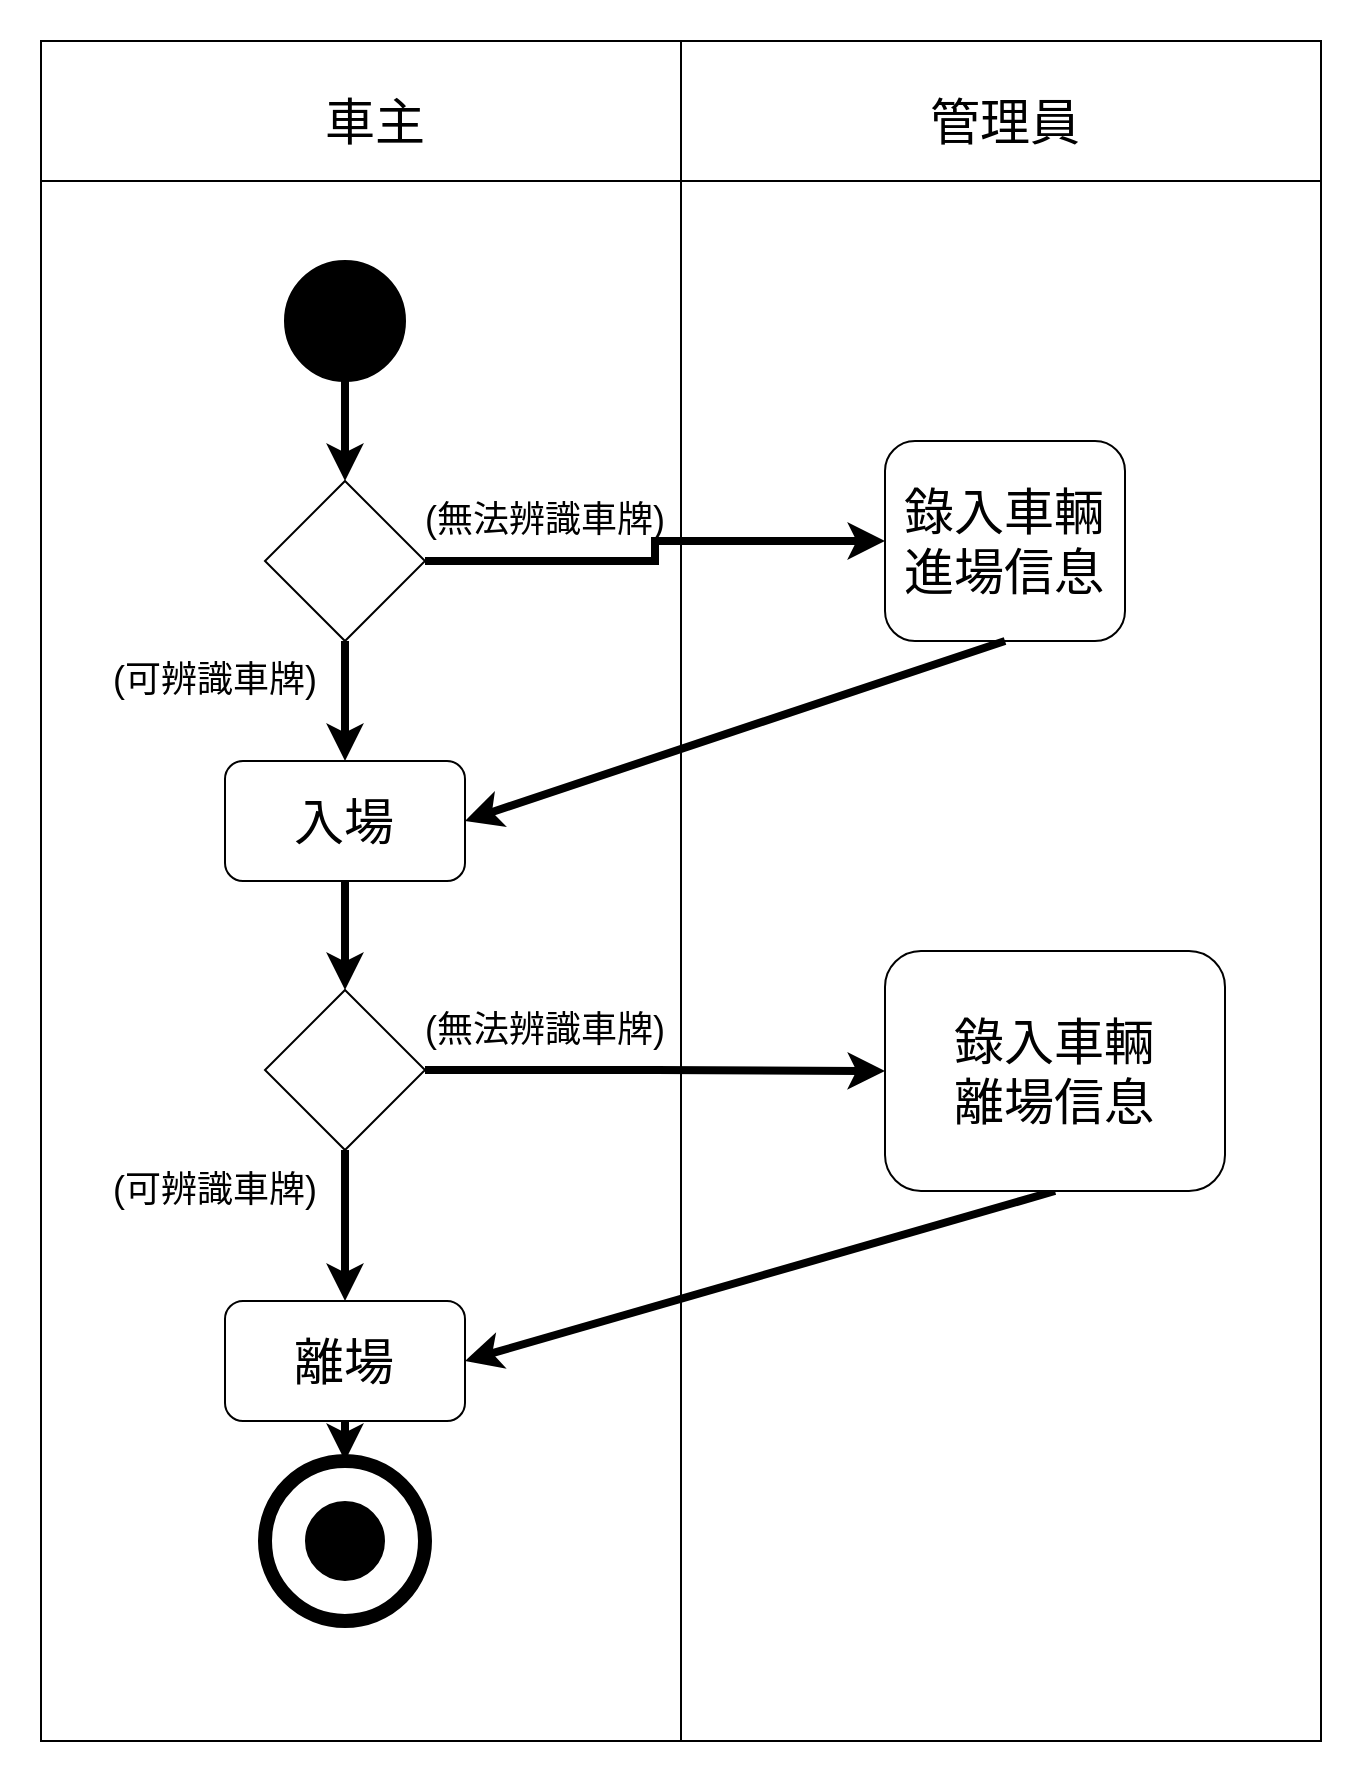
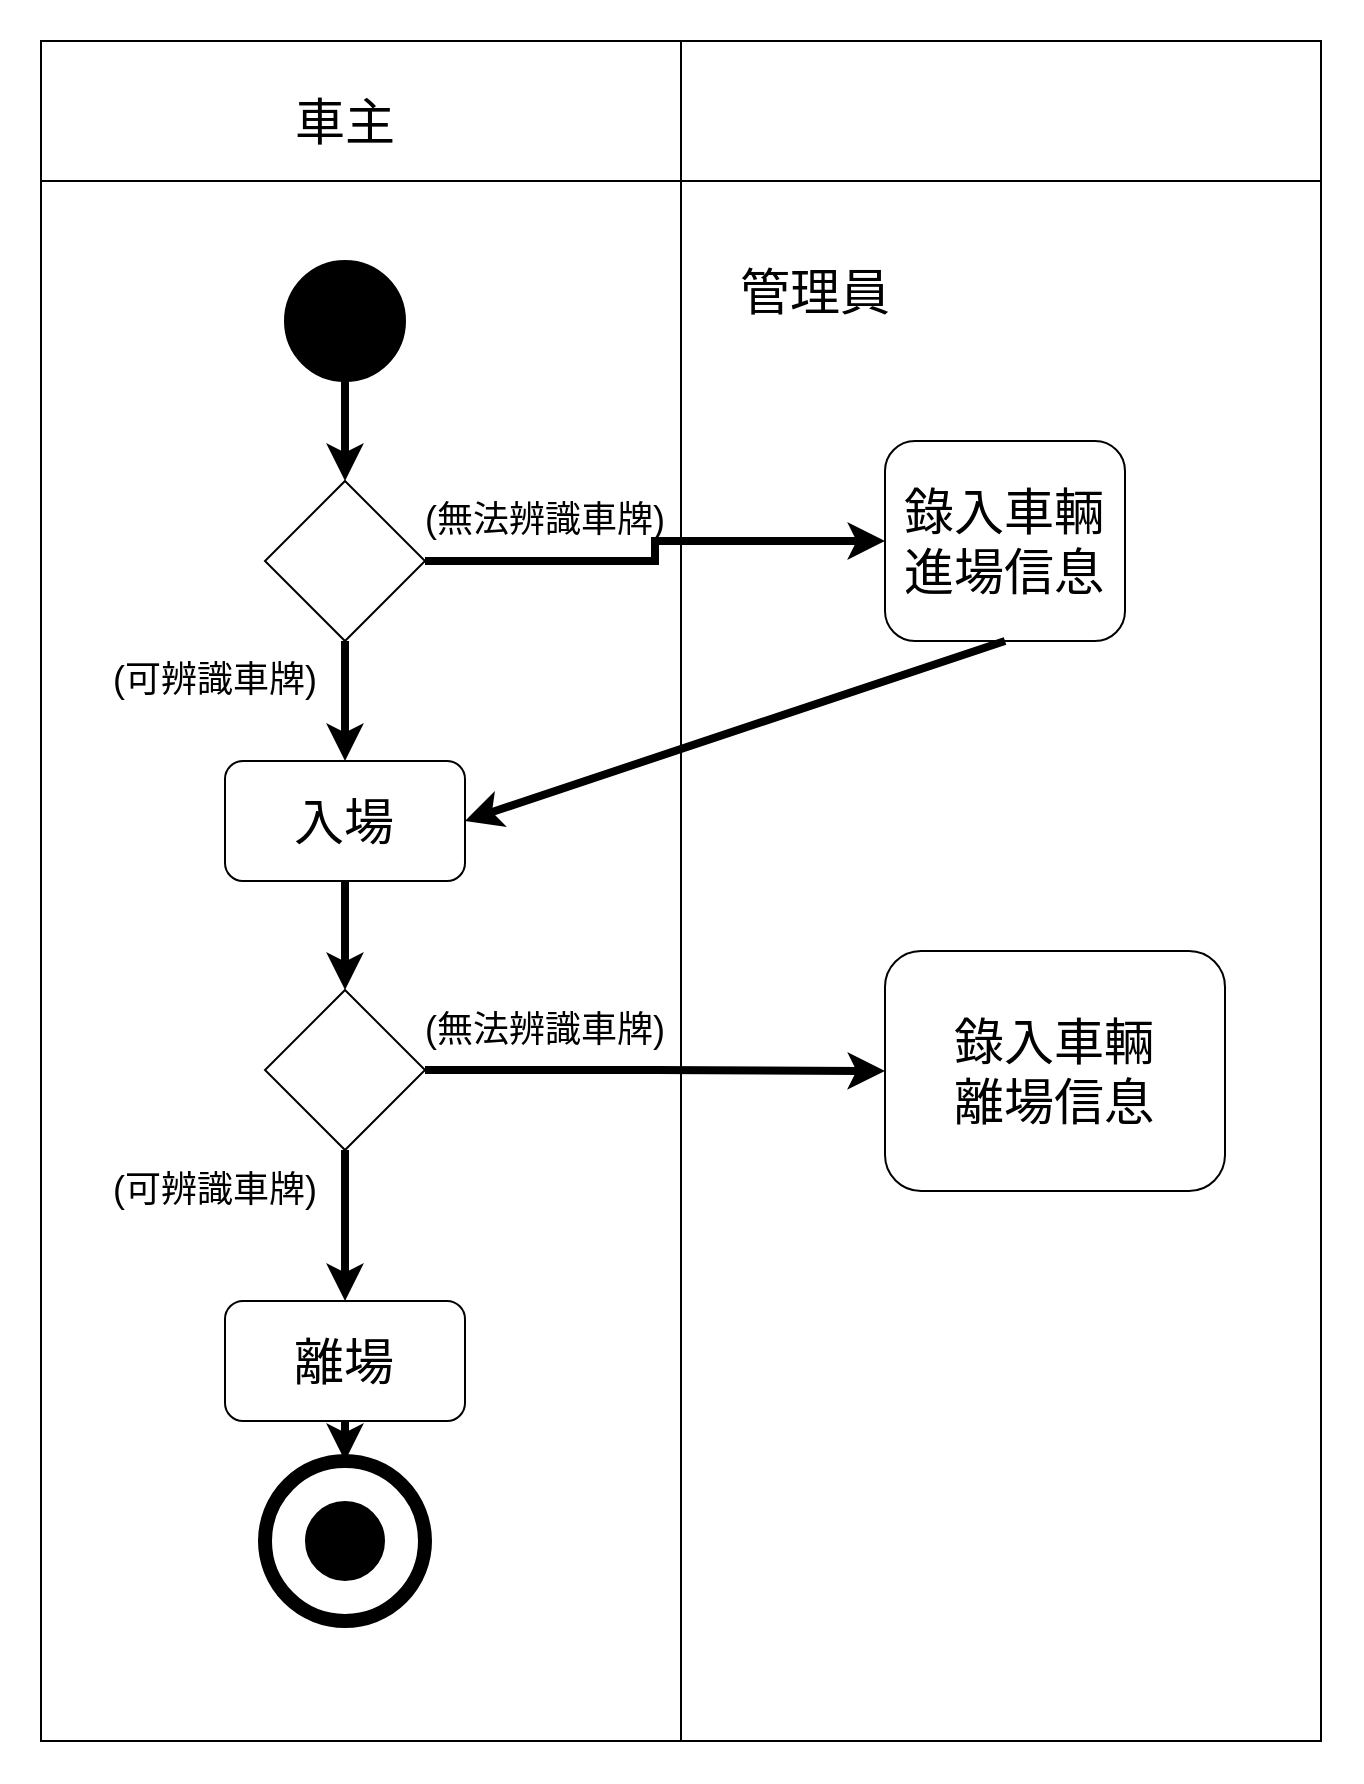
node "車主": moved (375, 121) -> (345, 121)
node "管理員": moved (1005, 121) -> (815, 291)
edge "錄入車輛 離場信息" -> "離場": removed
